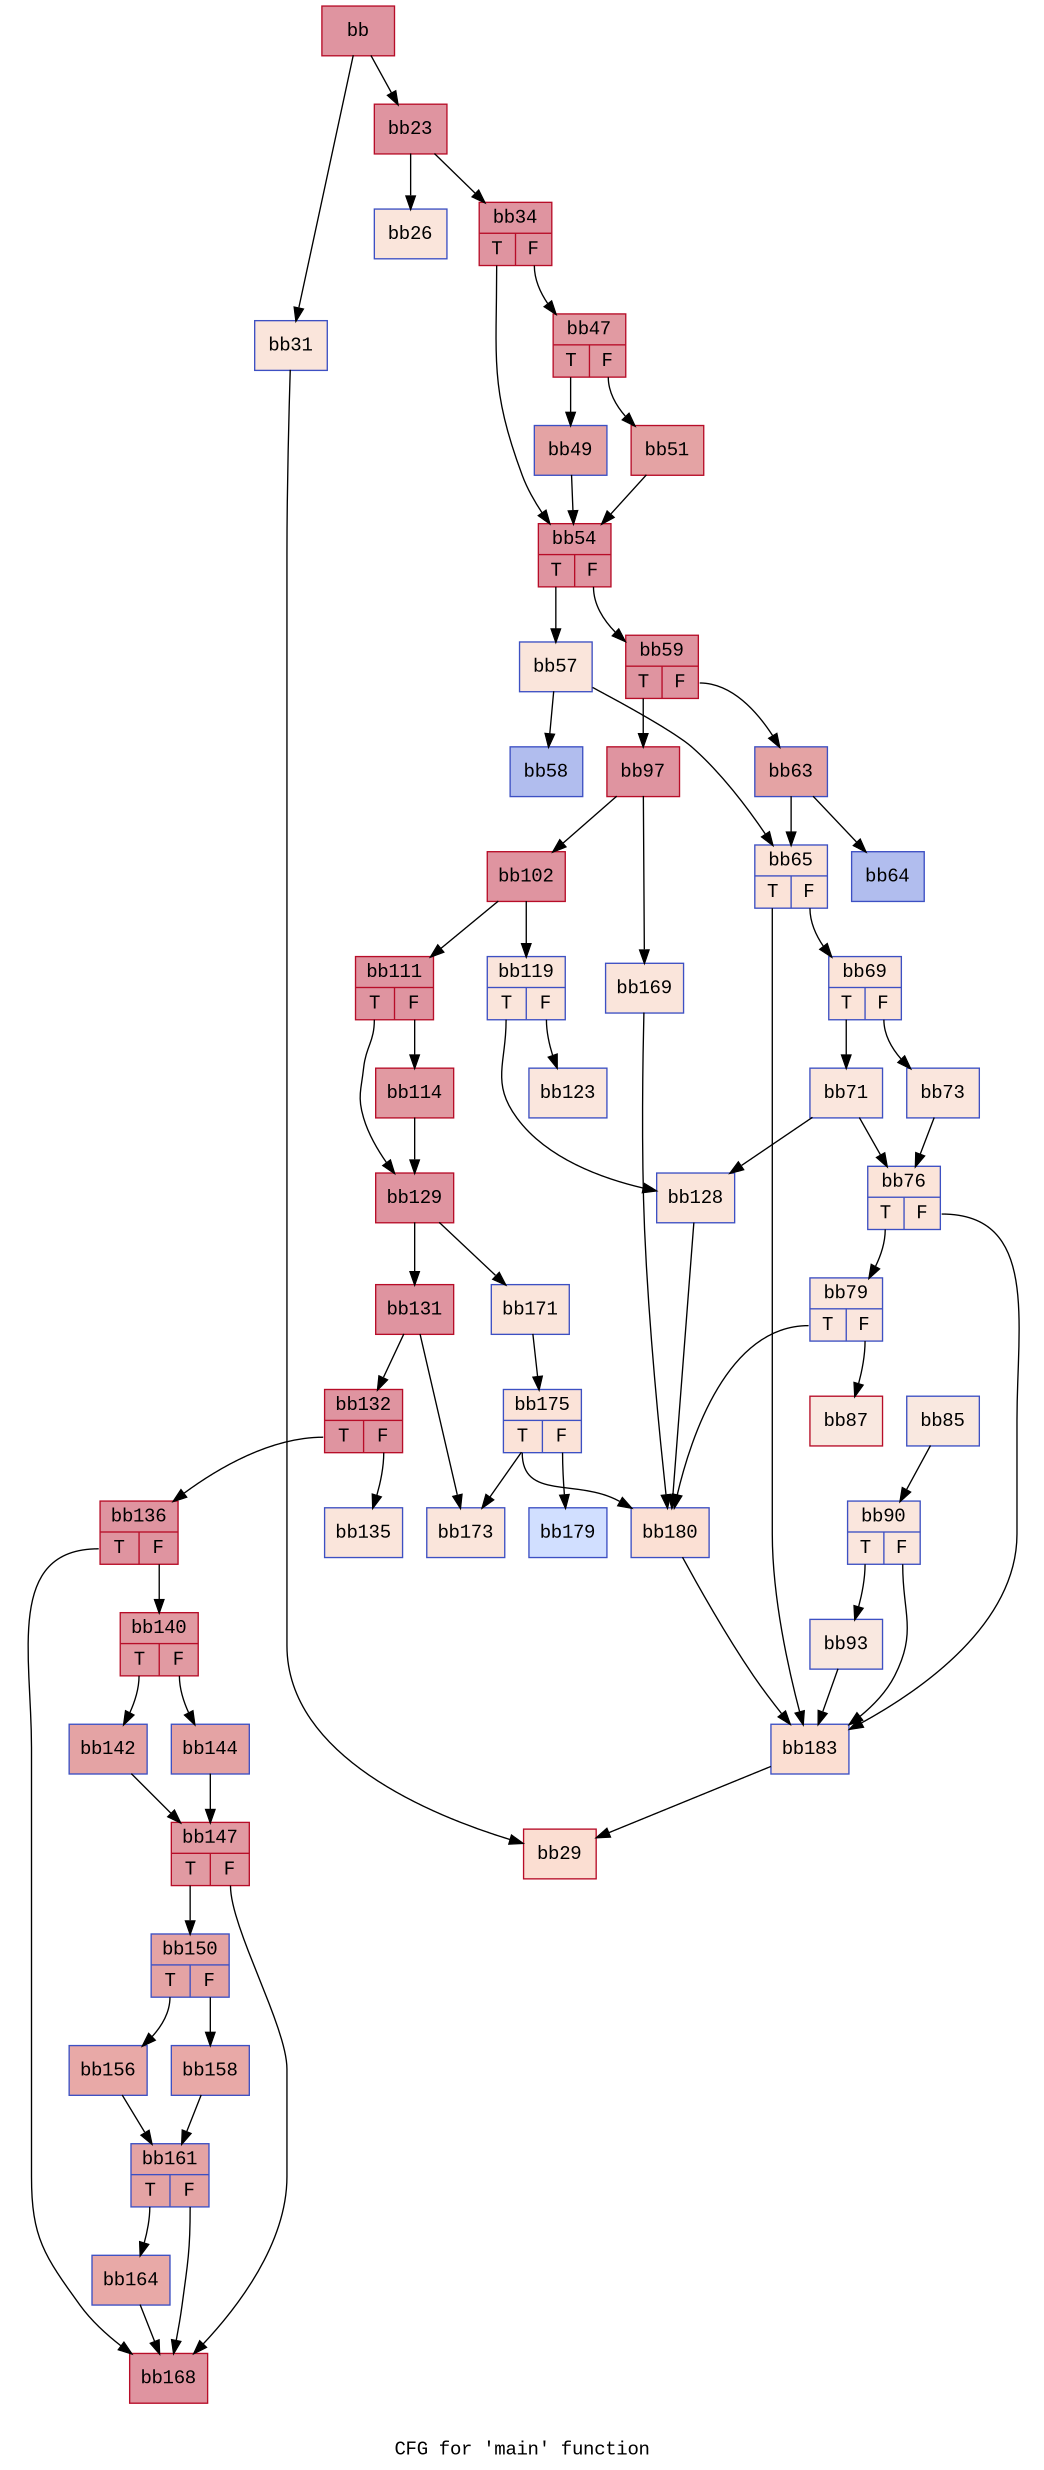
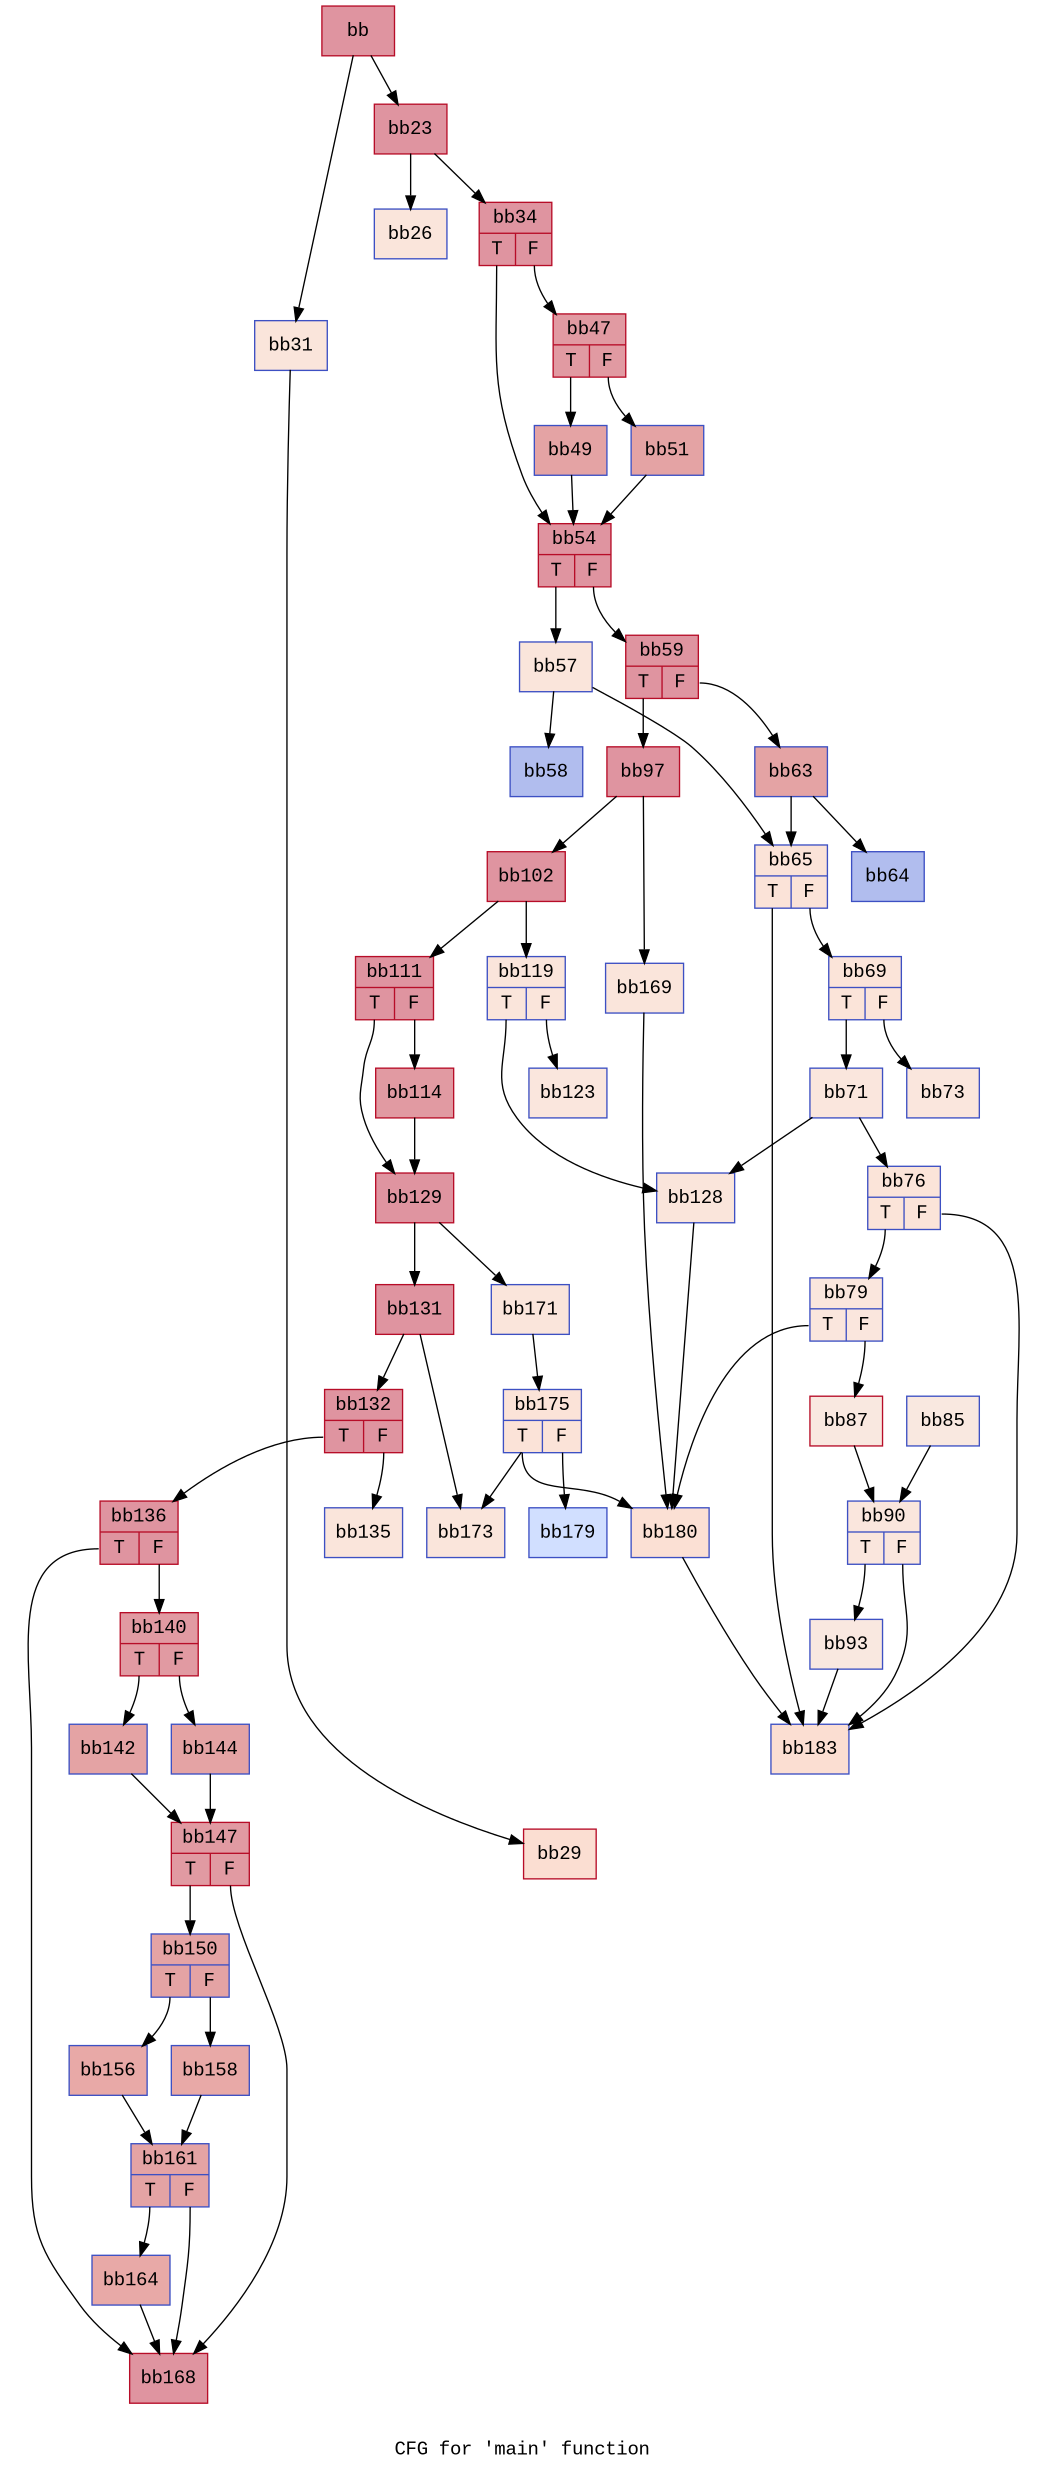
node "bb51": color #b70d28ff -> #3d50c3ff
edge "bb73" -> "bb76": removed
edge "bb87" -> "bb90": added
edge "bb183" -> "bb29": removed
